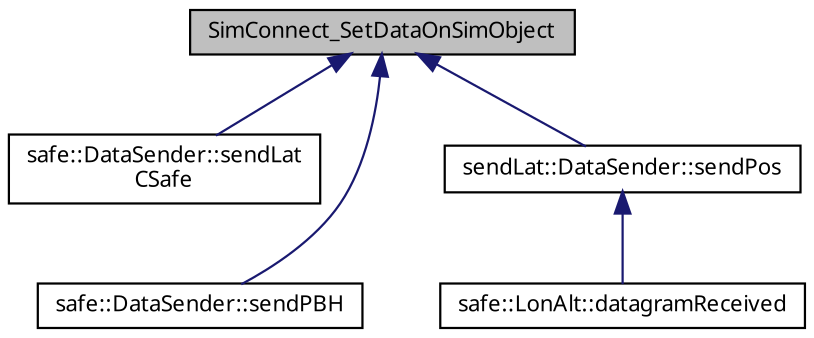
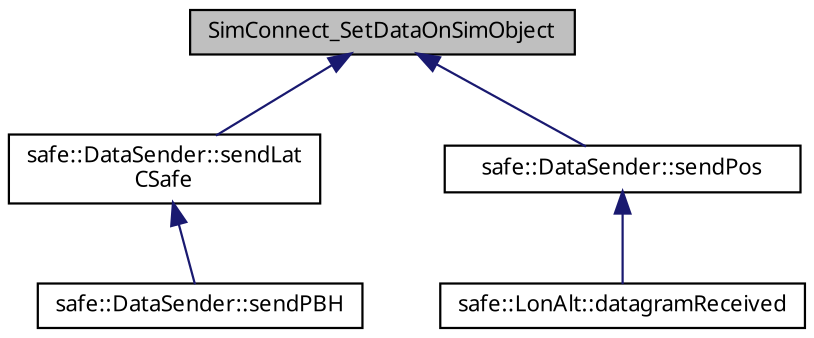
node "sendLat::DataSender::sendPos": label "sendLat::DataSender::sendPos" -> "safe::DataSender::sendPos"
edge "safe::DataSender::sendPBH" -> "SimConnect_SetDataOnSimObject": now "safe::DataSender::sendPBH" -> "safe::DataSender::sendLat CSafe"
